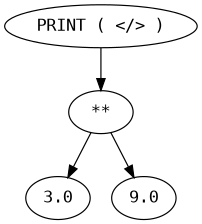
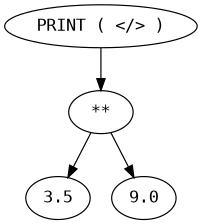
node "3.0": label "3.0" -> "3.5"
